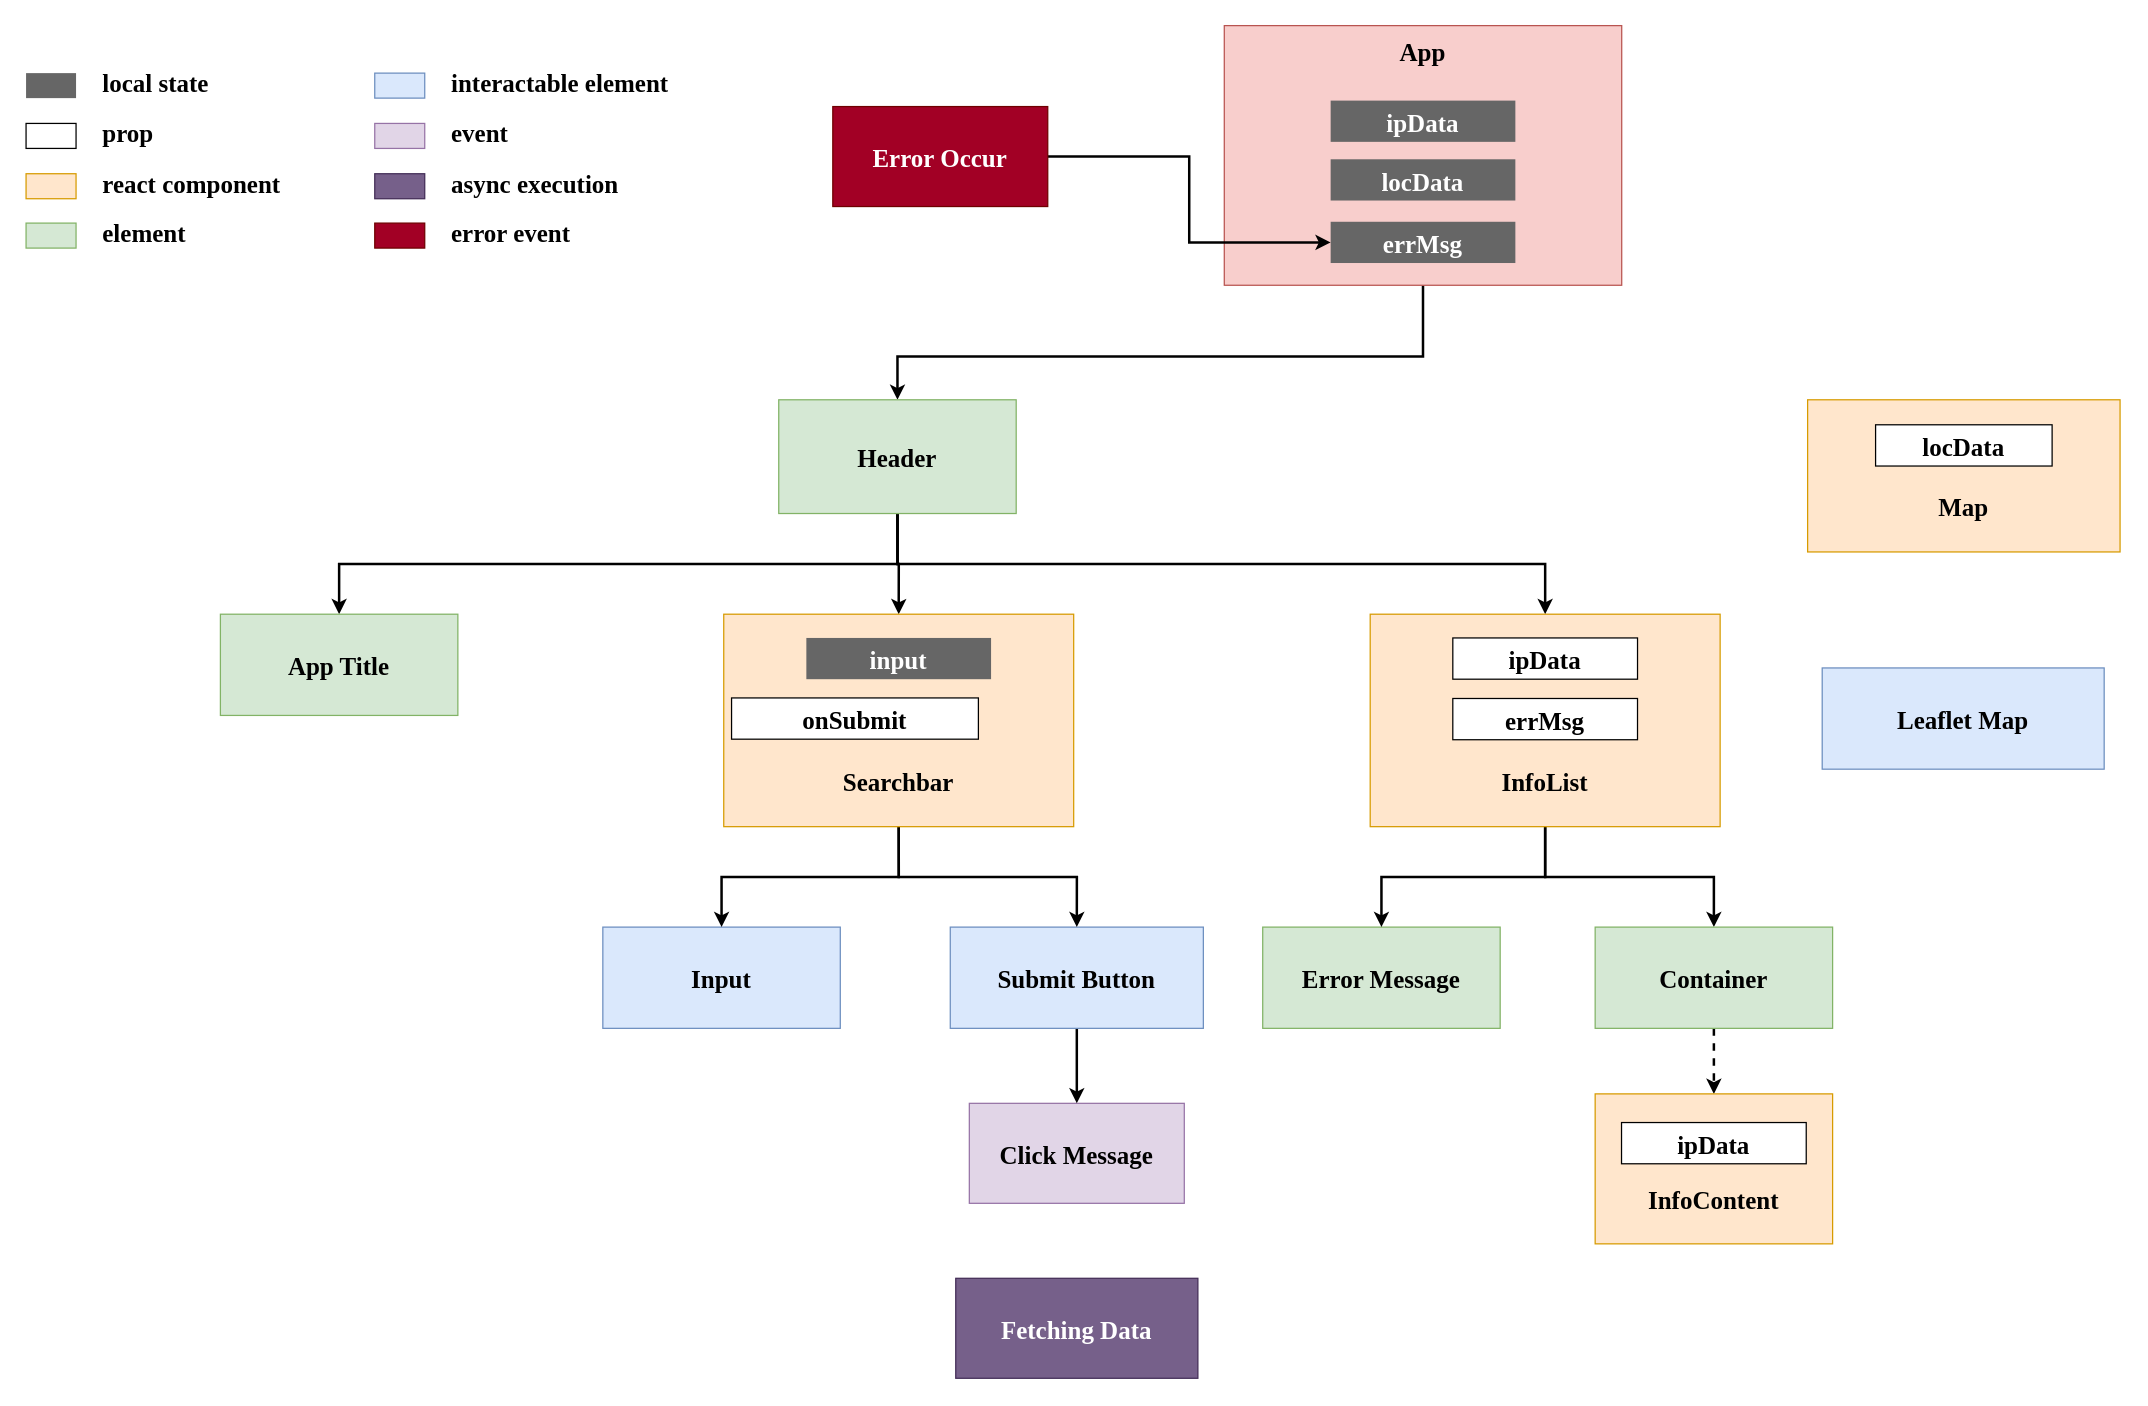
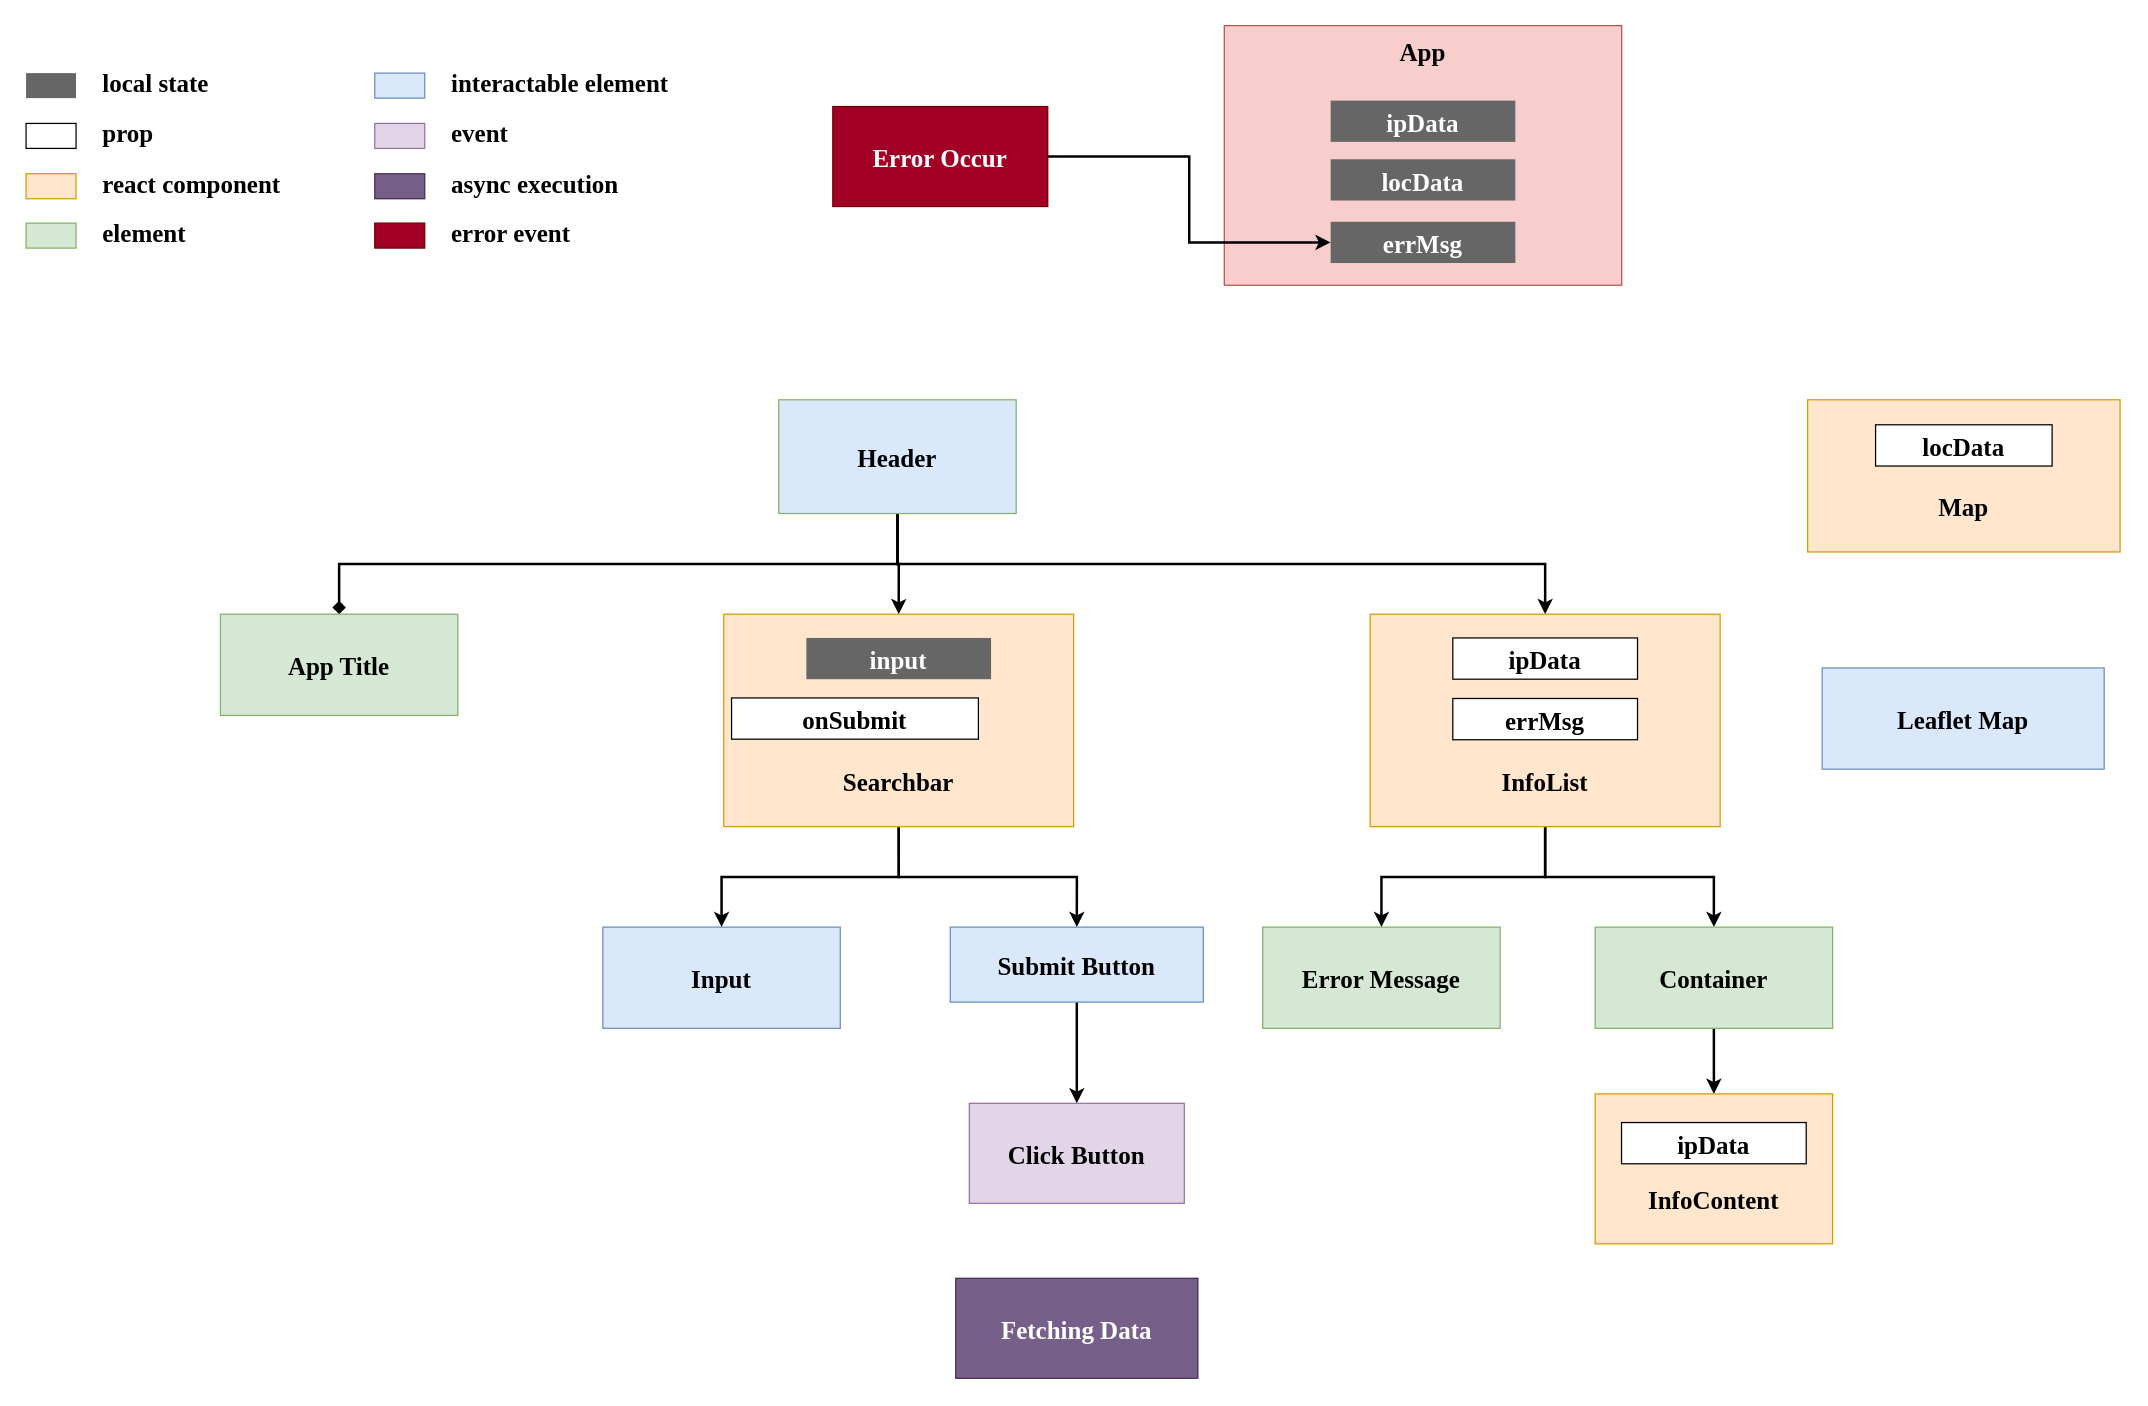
edge "App" -> "Header": removed
node "Header": fillcolor #d5e8d4 -> #dae8fc
edge "Header" -> "App Title": arrowhead classic -> diamond
node "Submit Button": size 253x101 -> 253x75
edge "Container" -> "InfoContent": style dashed -> solid
node "Click Message": label "Click Message" -> "Click Button"
